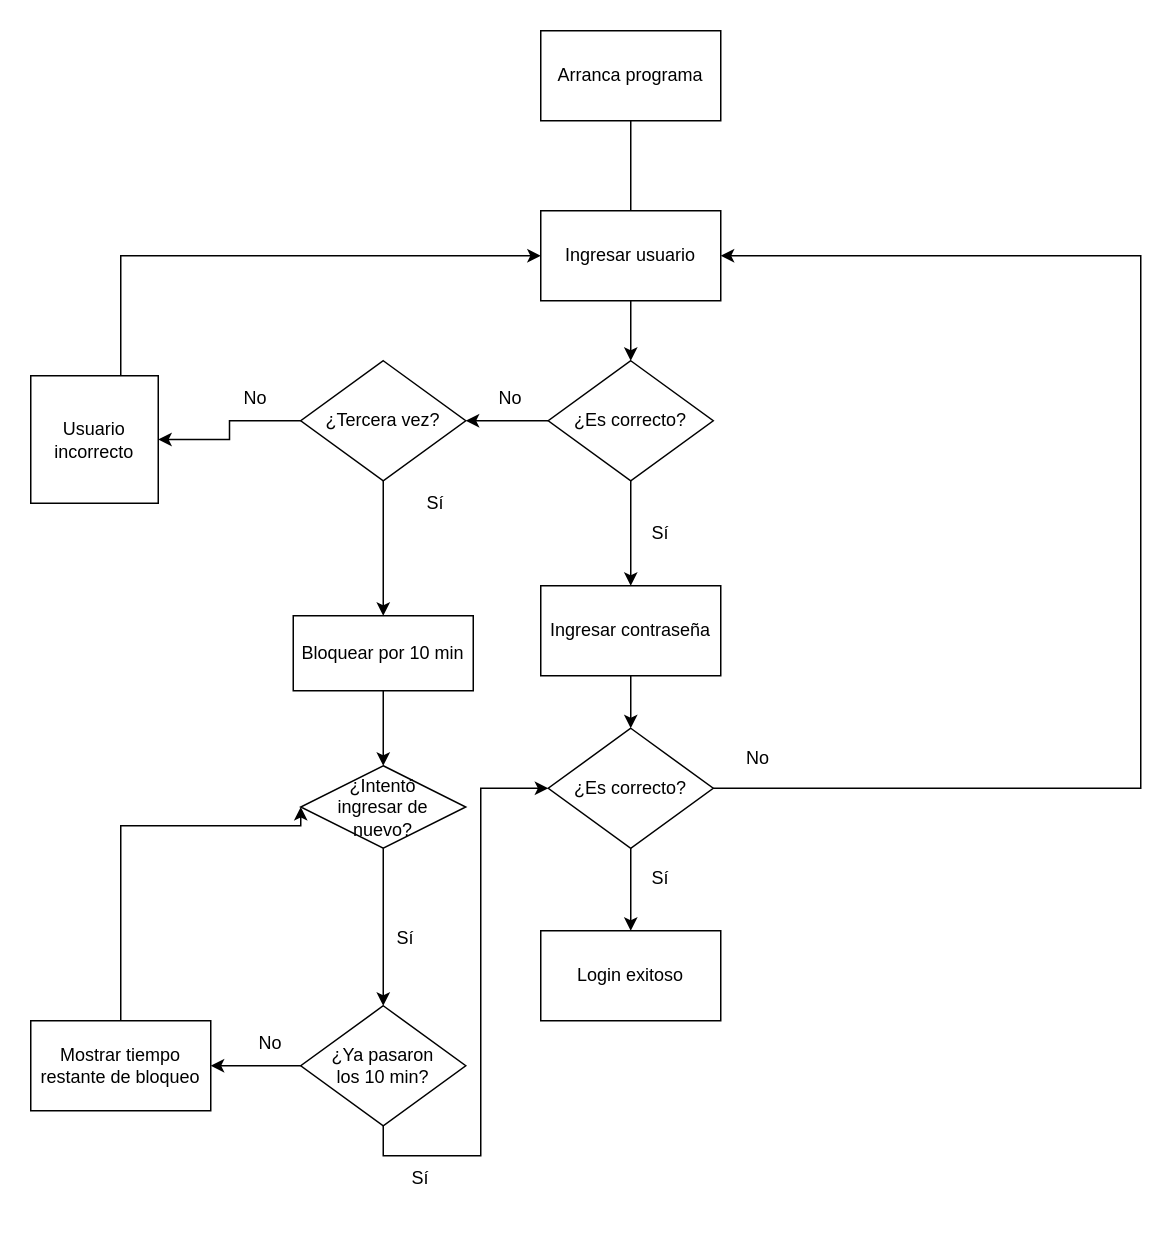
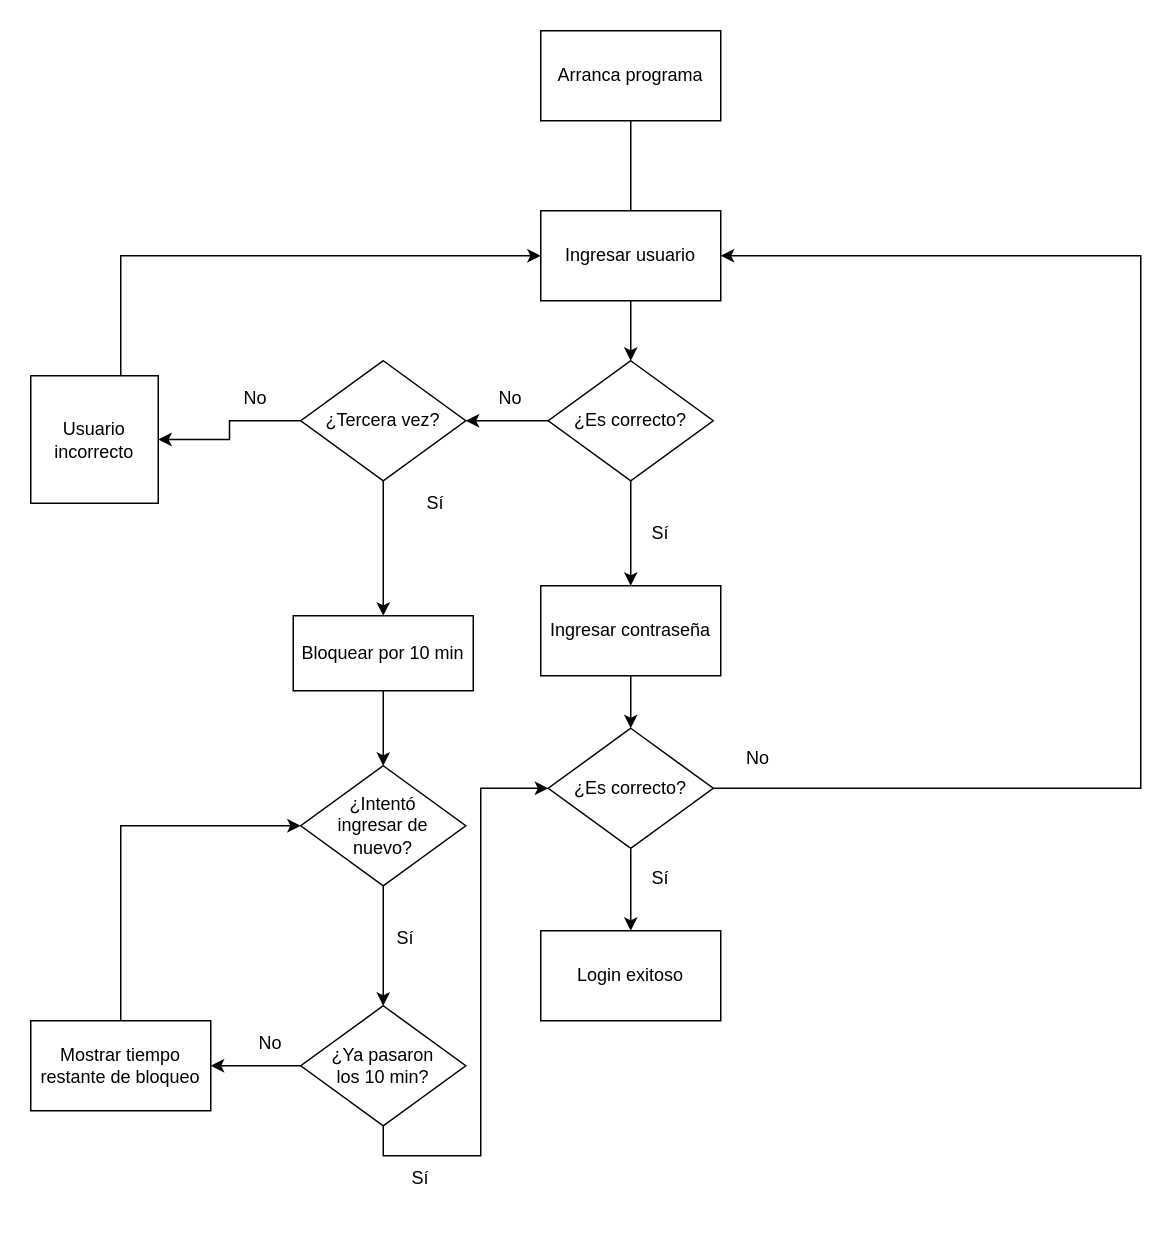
node "¿Intentó ingresar de nuevo?": size 165x83 -> 165x120
